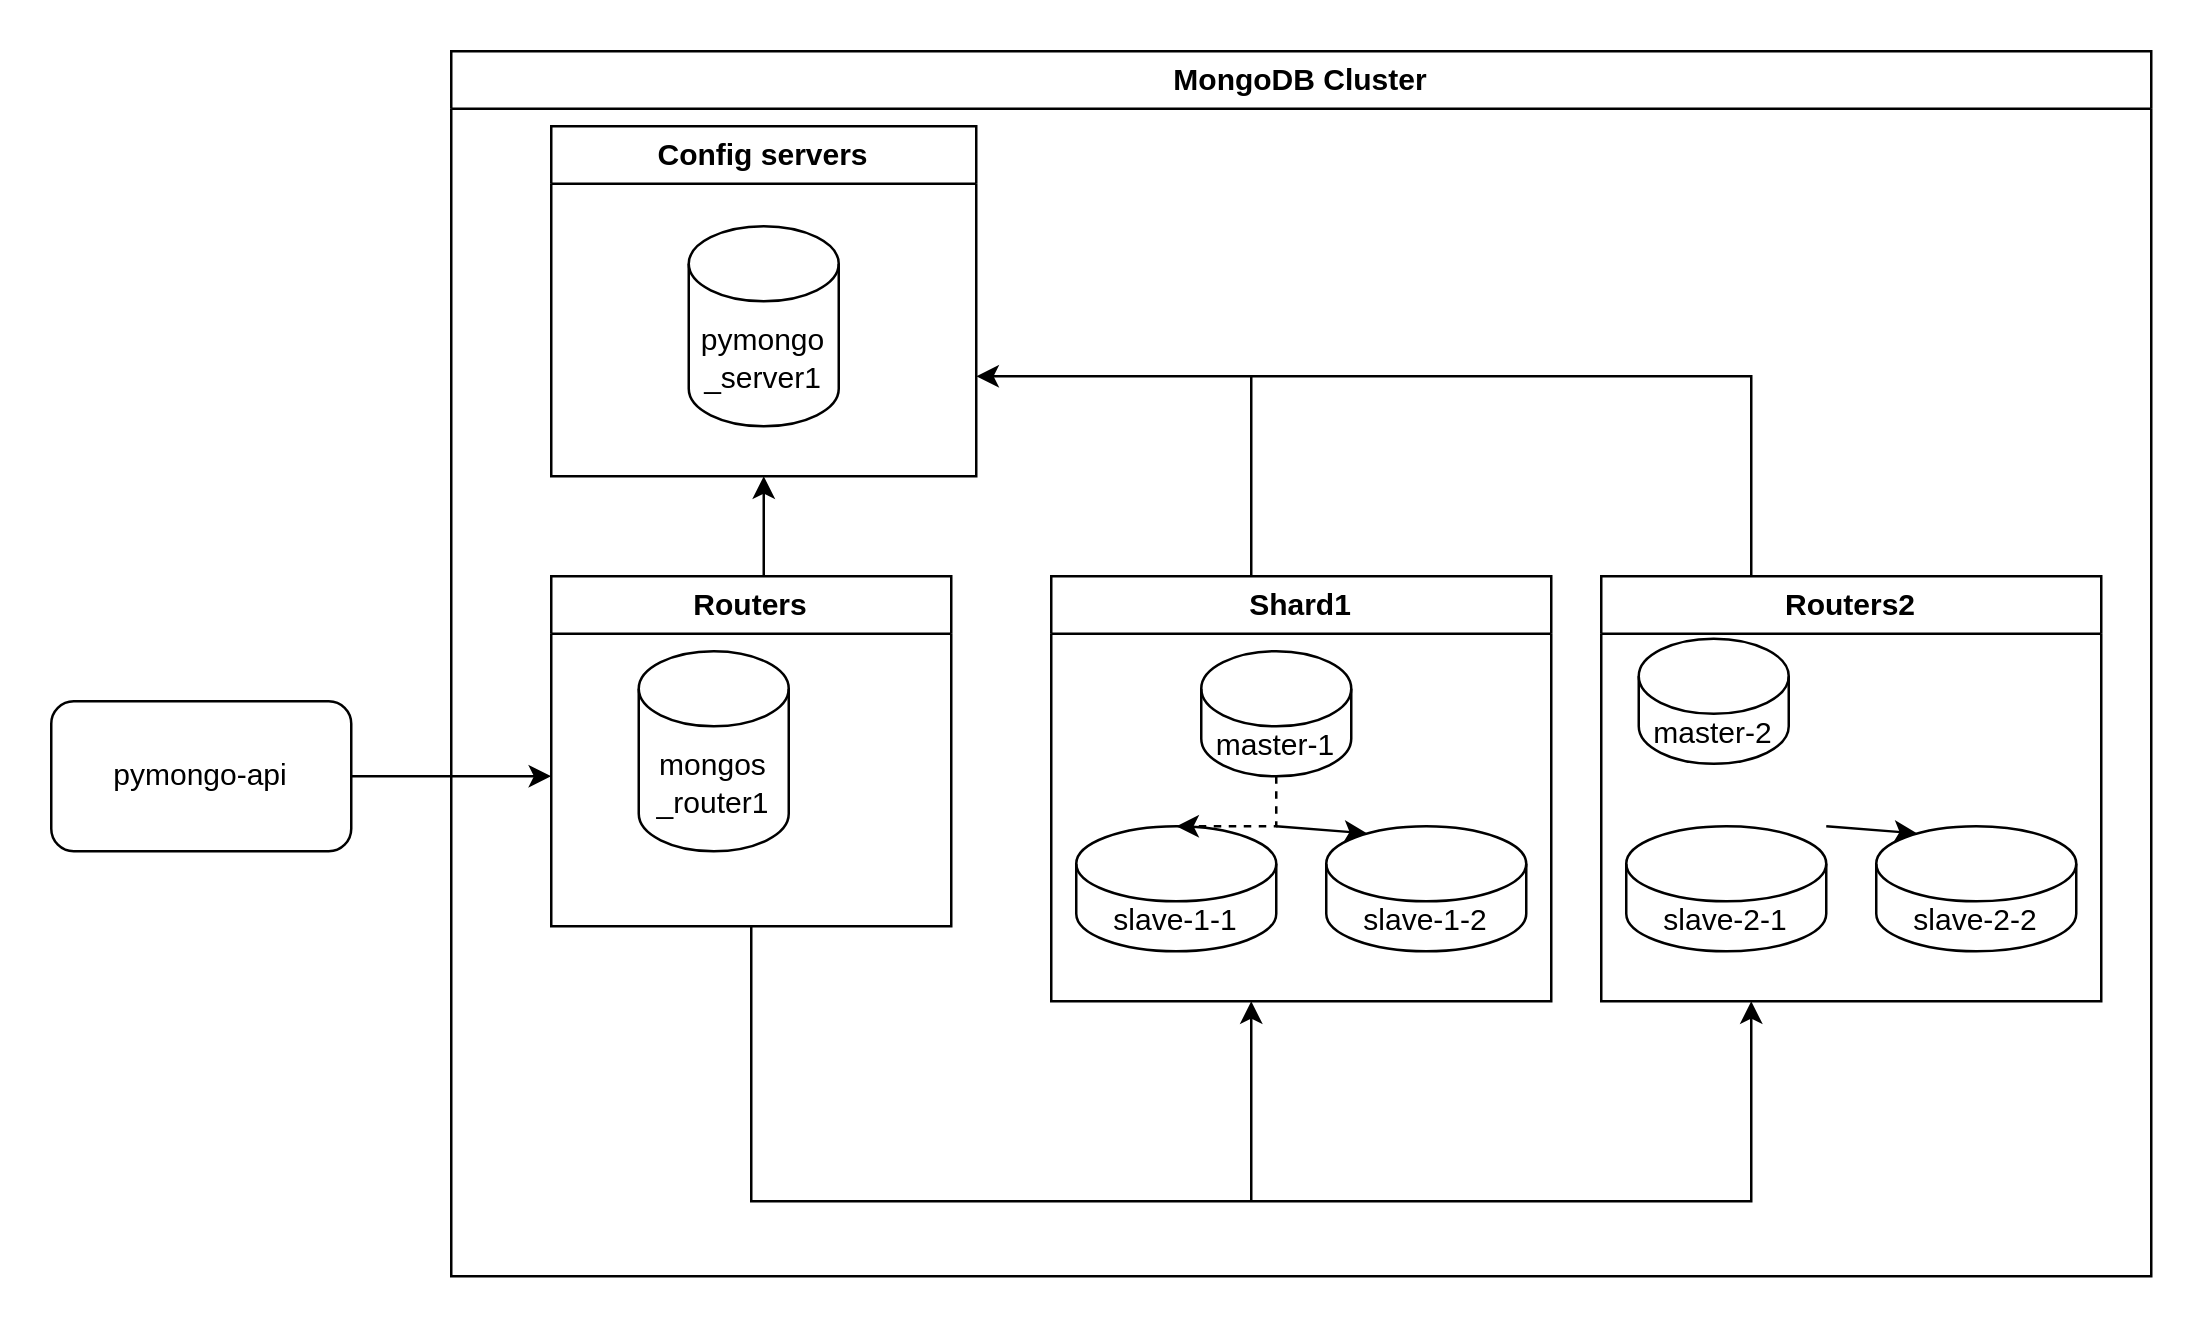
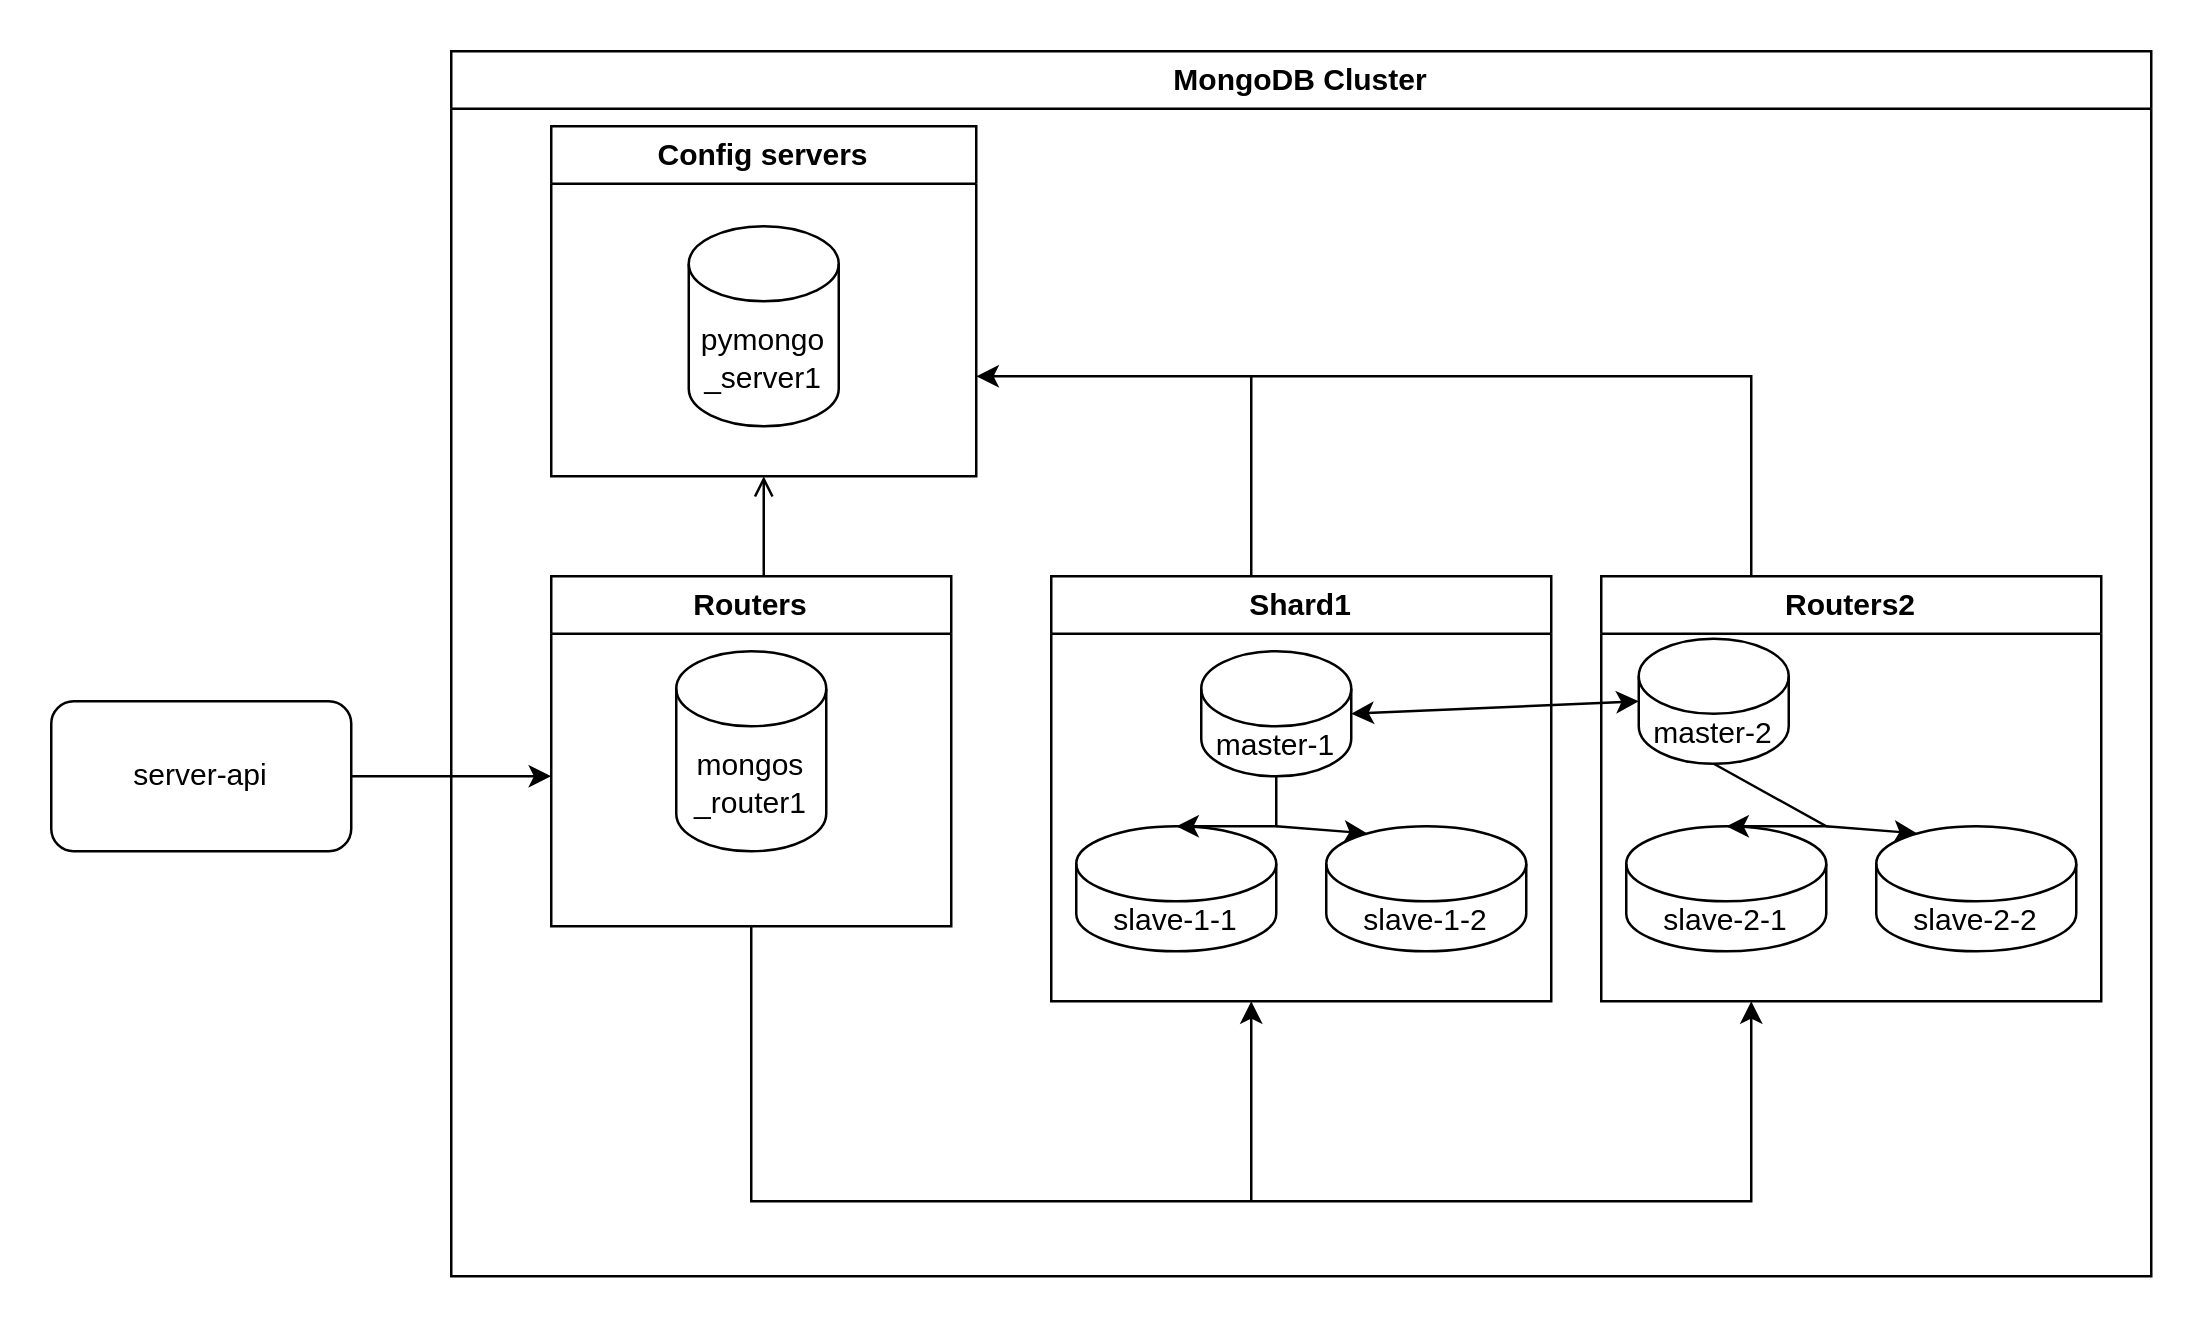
edge "Routers" -> "Config servers": arrowhead classic -> open
edge "master-2" -- "master-1": added
node "mongos _router1": moved (714, 751) -> (751, 751)
node "pymongo-api": label "pymongo-api" -> "server-api"
edge "master-2" -> "slave-2-1": added
edge "master-1" -> "slave-1-1": style dashed -> solid
